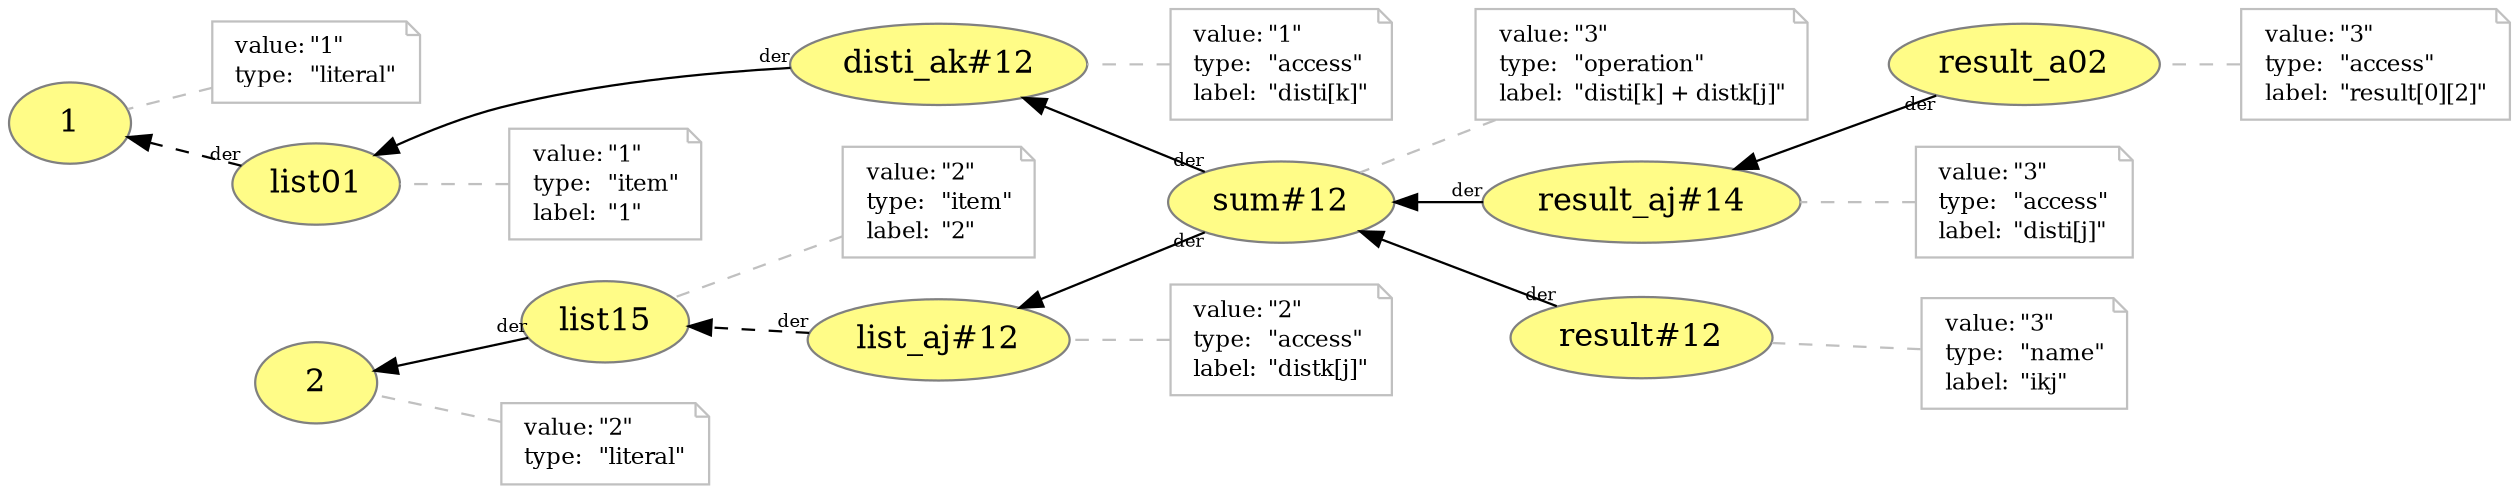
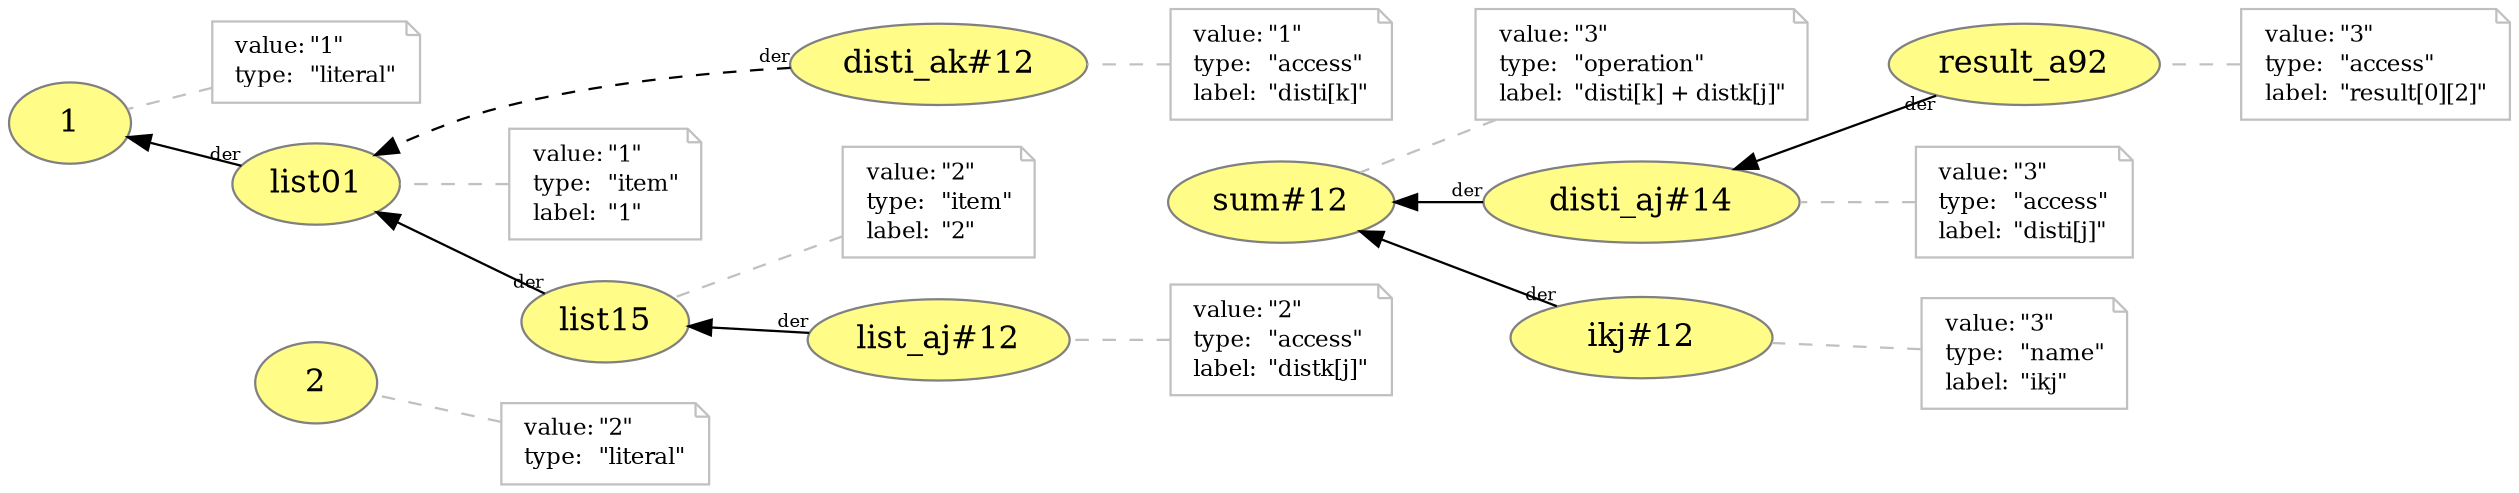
node "result_a02": label "result_a02" -> "result_a92"
edge "disti_ak#12" -> "list01": style solid -> dashed
edge "sum#12" -> "disti_ak#12": removed
edge "list01" -> "1": style dashed -> solid
node "result_aj#14": label "result_aj#14" -> "disti_aj#14"
edge "sum#12" -> "list_aj#12": removed
edge "list_aj#12" -> "list15": style dashed -> solid
node "result#12": label "result#12" -> "ikj#12"
edge "list15" -> "2": now "list15" -> "list01"
